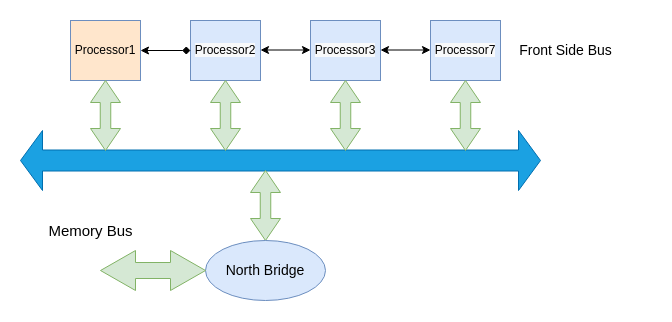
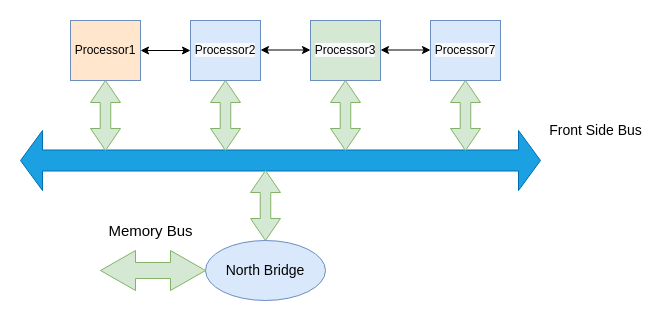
edge "Processor1" -- "Processor2": arrowhead diamond -> classic
node "Processor3": fillcolor #dae8fc -> #d5e8d4
node "Front Side Bus": moved (566, 51) -> (596, 131)
node "Memory Bus": moved (91, 231) -> (151, 231)
